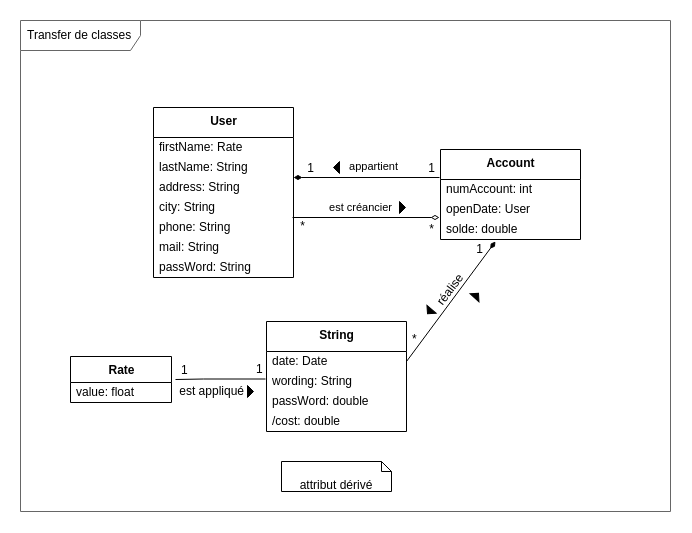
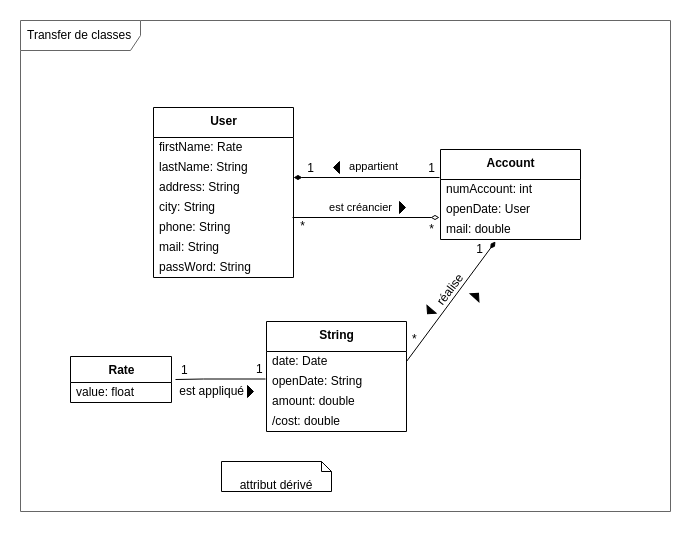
node "solde: double": label "solde: double" -> "mail: double"
node "wording: String": label "wording: String" -> "openDate: String"
node "passWord: double": label "passWord: double" -> "amount: double"
node "attribut dérivé": moved (337, 477) -> (277, 477)
